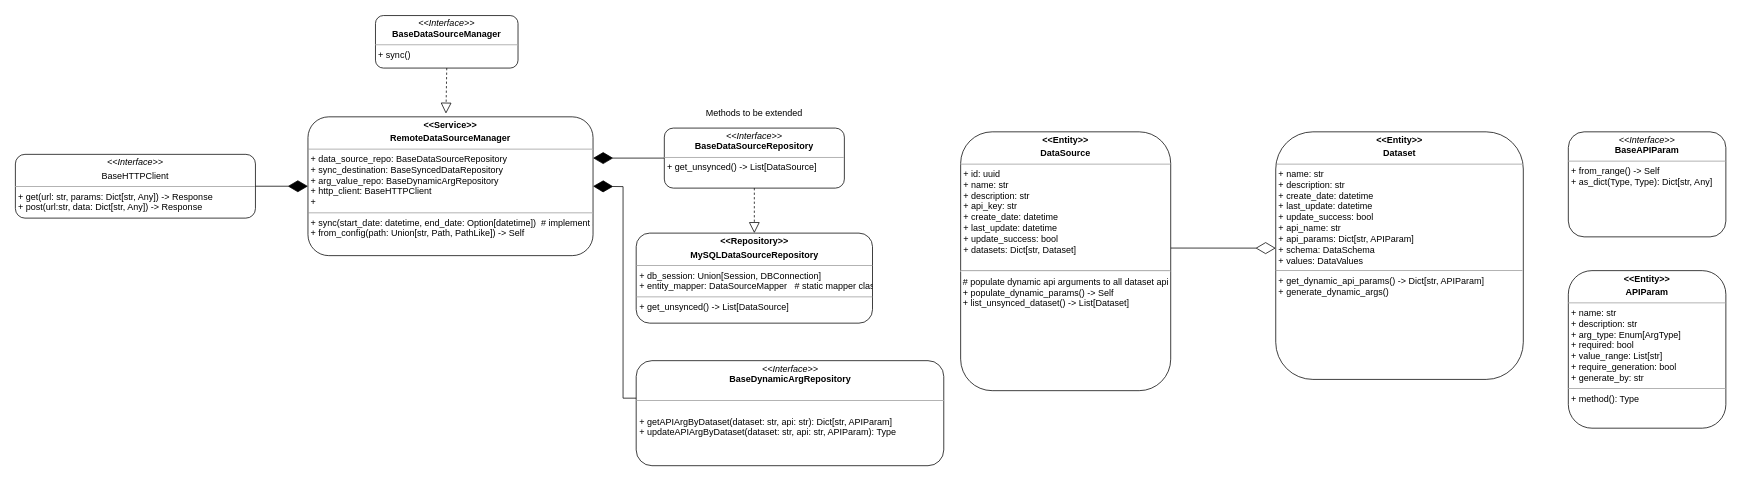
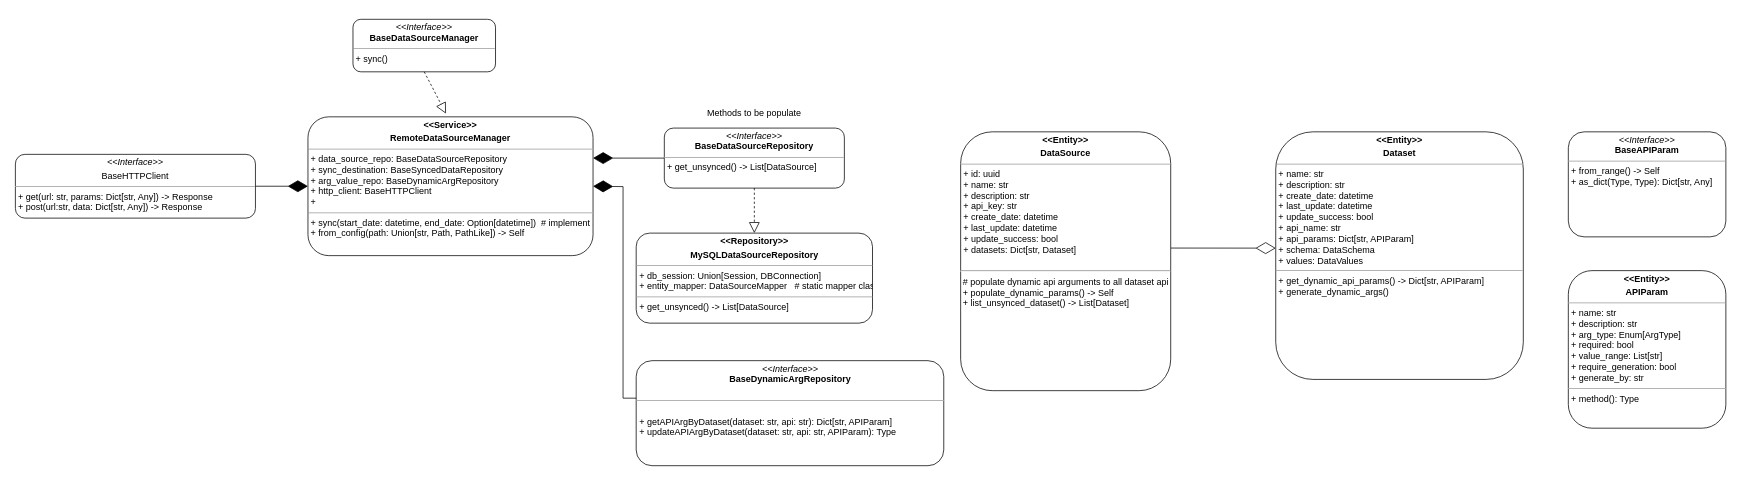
node "<<Interface>> BaseDataSourceManager + sync()": moved (447, 42) -> (424, 45)
node "Methods to be extended": label "Methods to be extended" -> "Methods to be populate"
